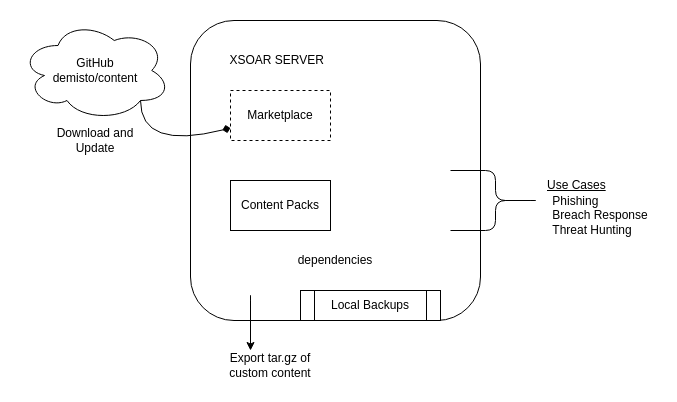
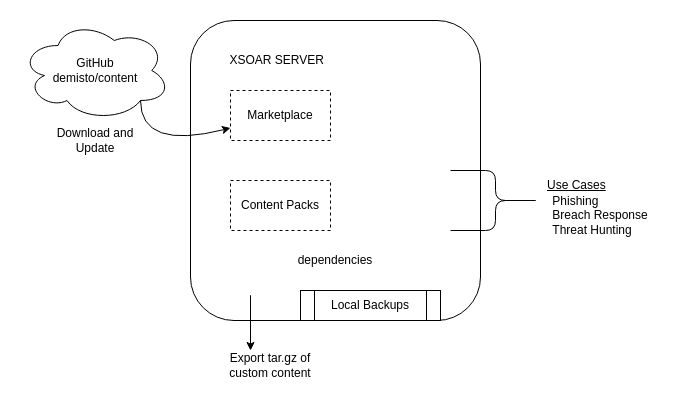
edge "GitHub demisto/content" -> "Marketplace": arrowhead diamond -> classic
node "Content Packs": style solid -> dashed
